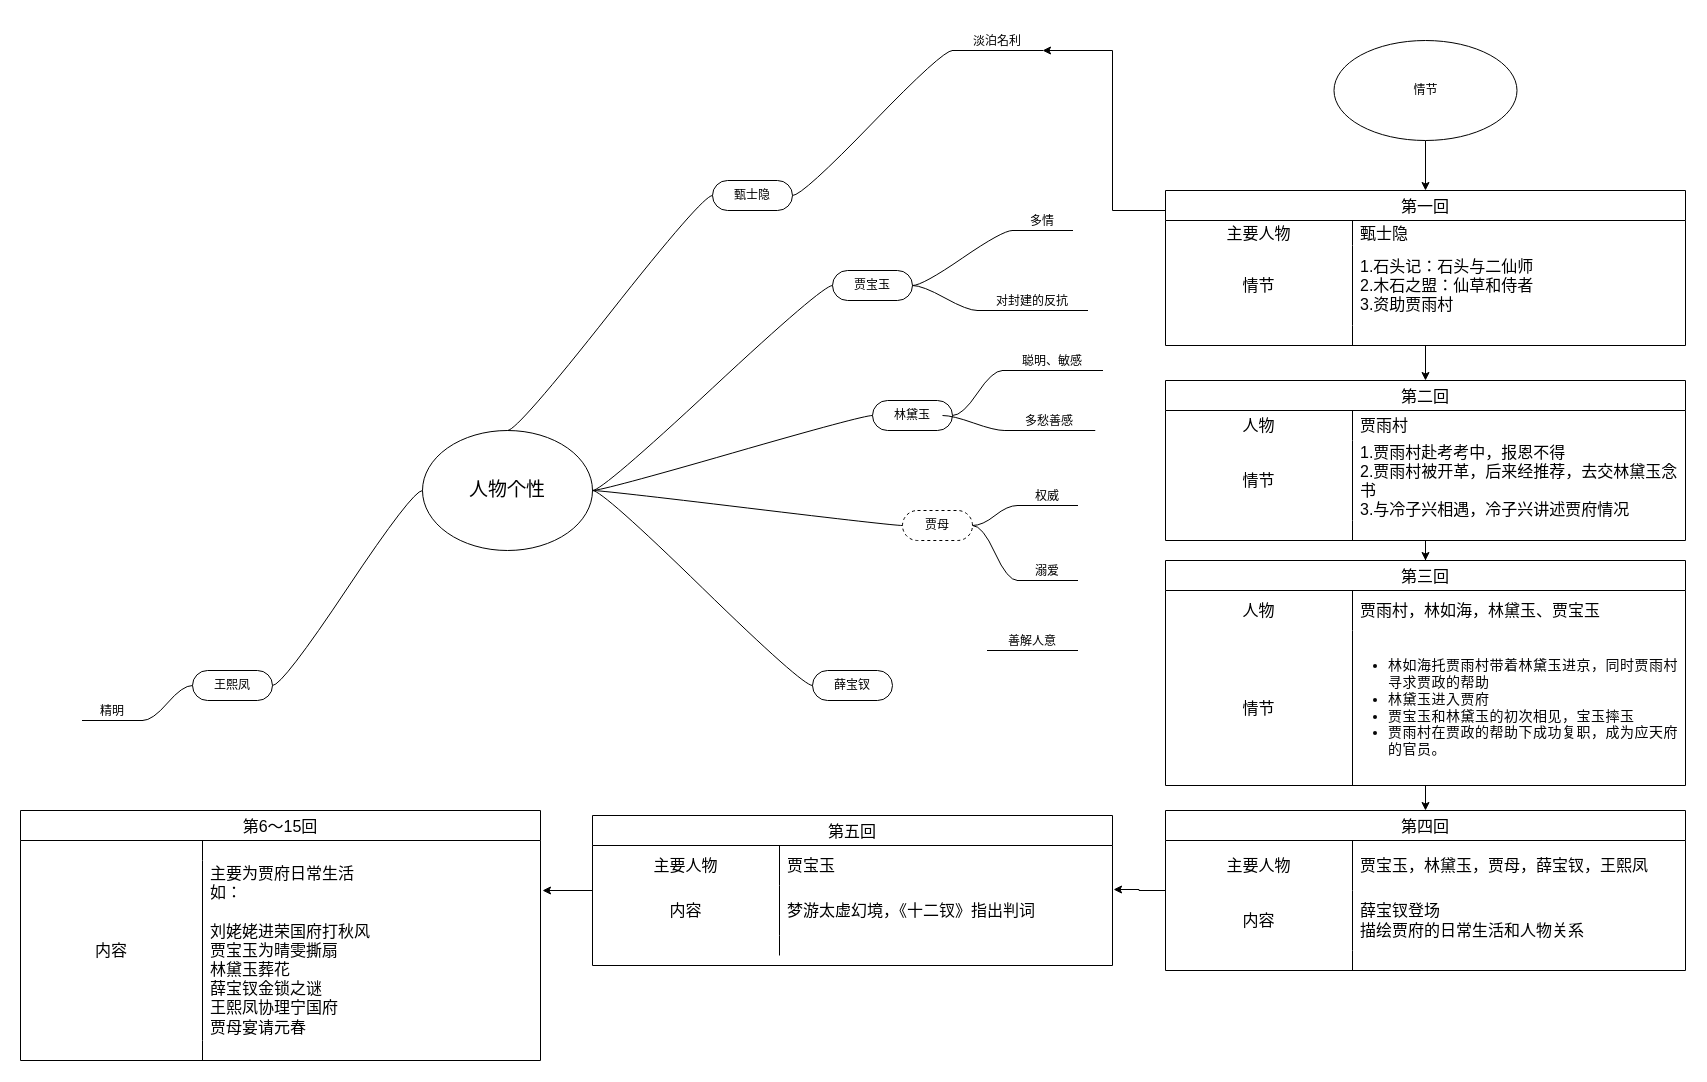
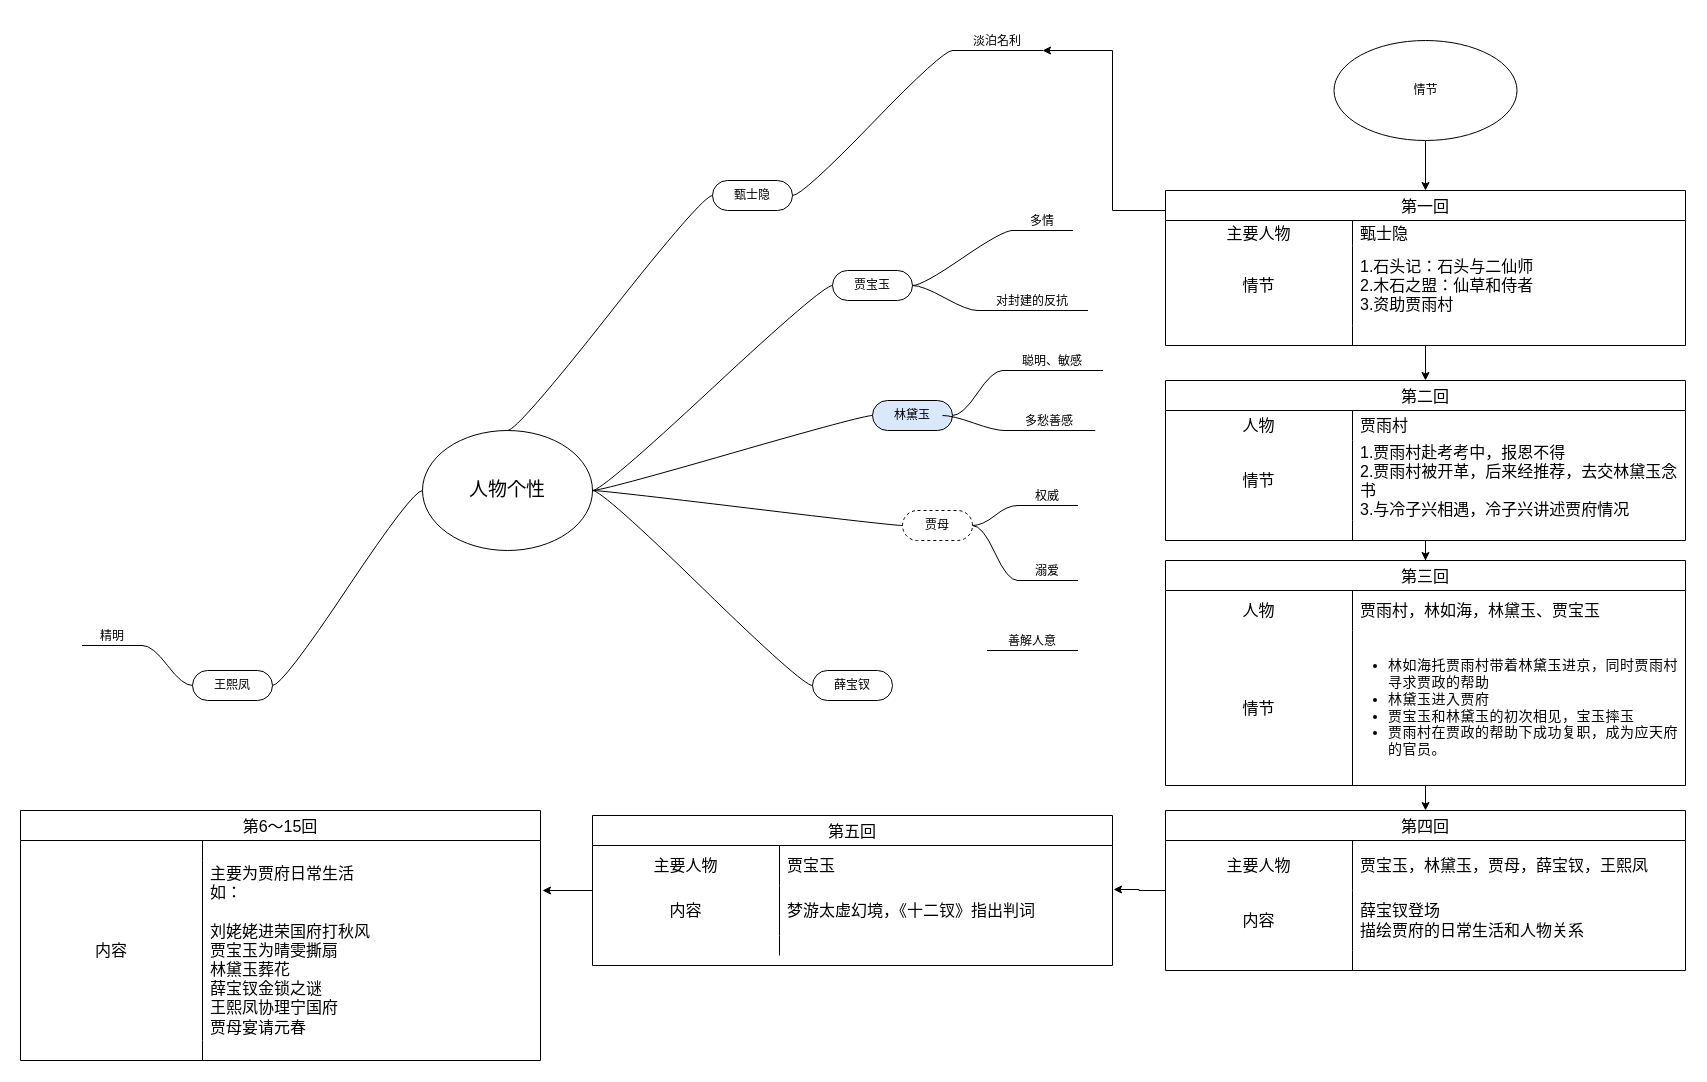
node "林黛玉": fillcolor #ffffff -> #dae8fc
node "精明": moved (113, 706) -> (113, 631)
